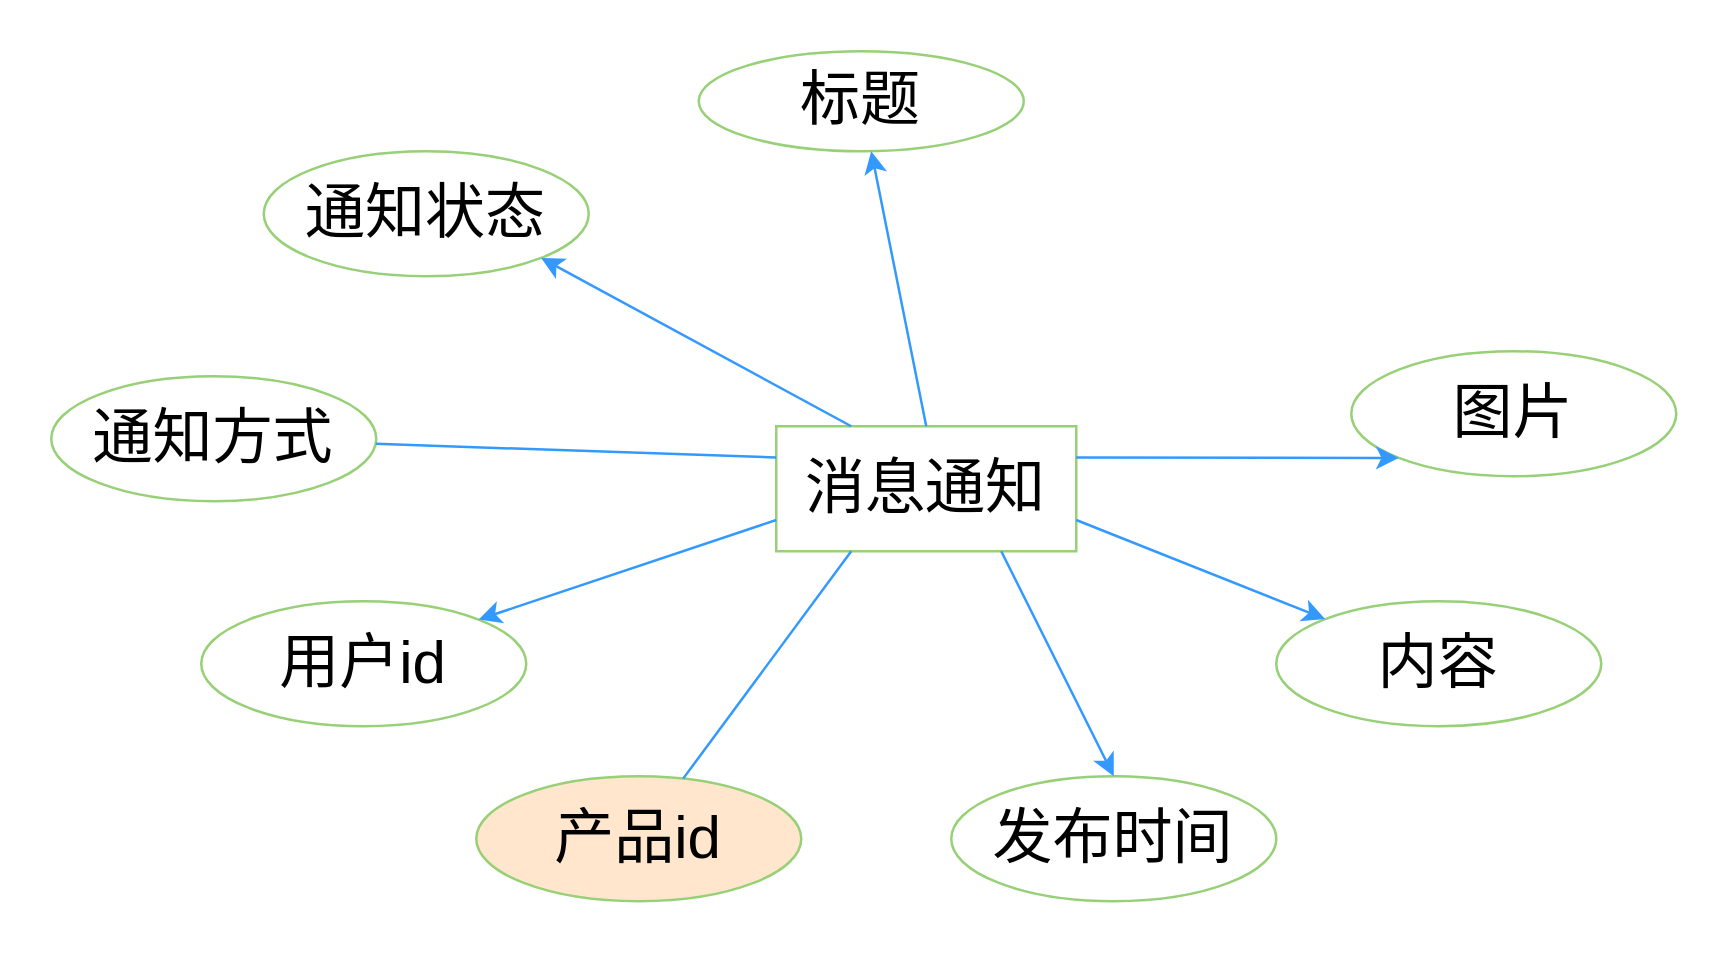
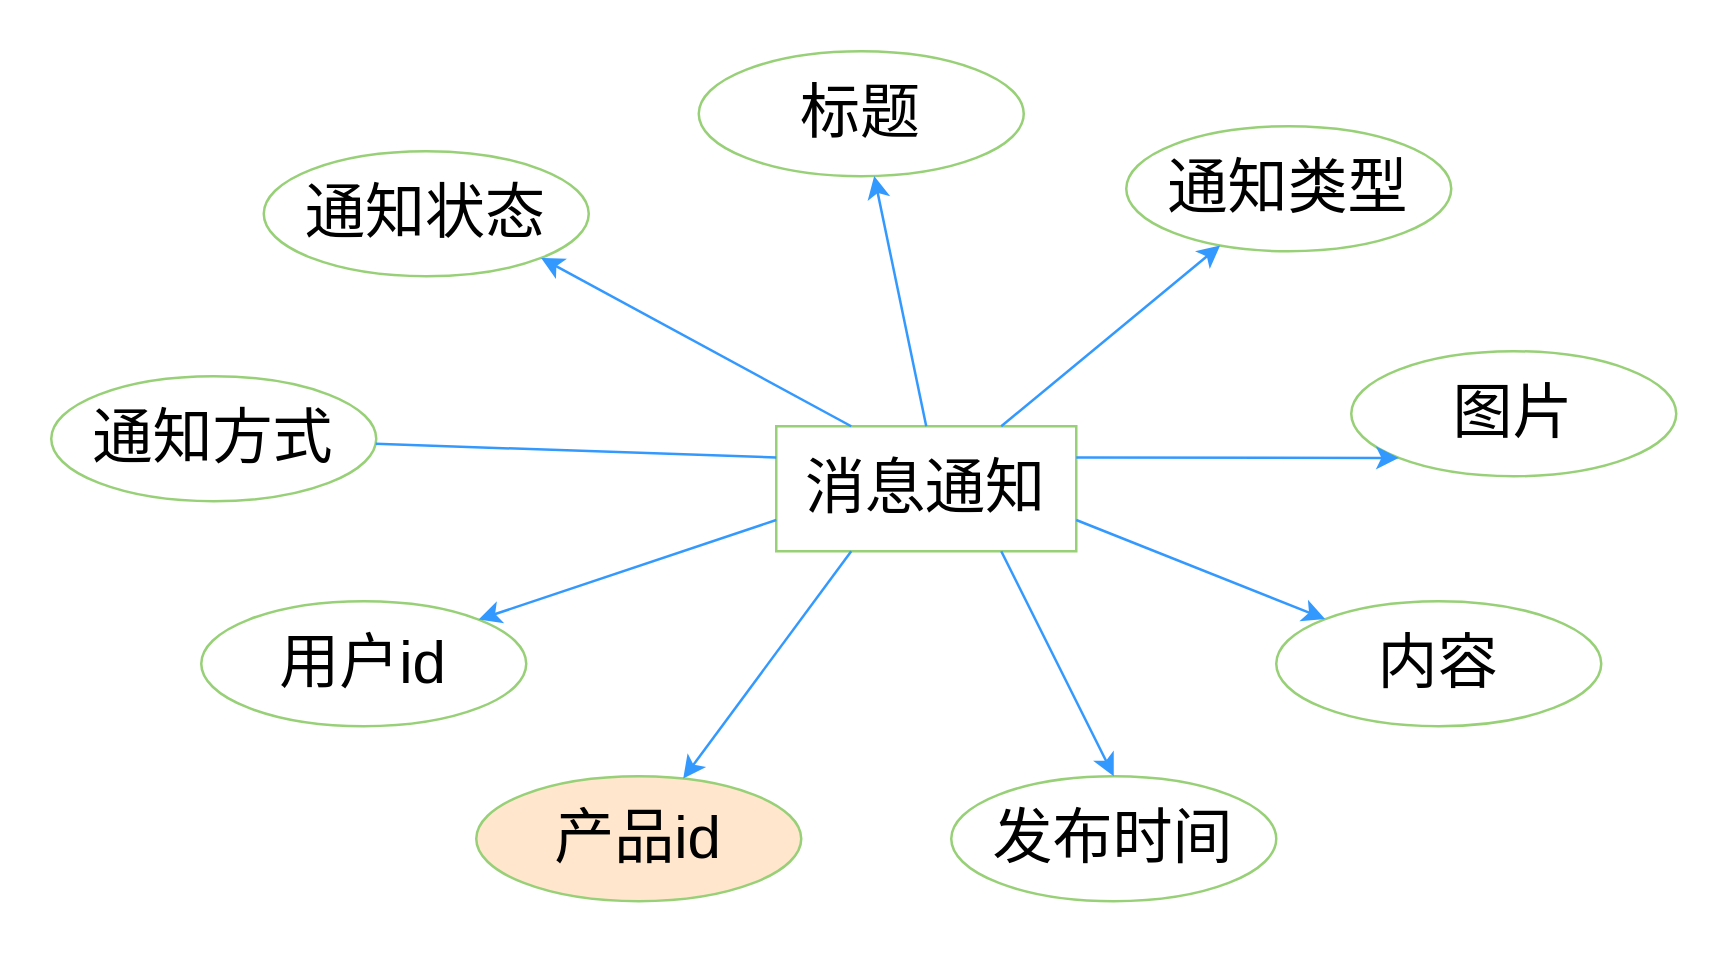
node "标题": size 325x100 -> 325x125
node "通知类型": added
edge "消息通知" -> "通知类型": added
edge "消息通知" -- "产品id": arrowhead none -> classic
